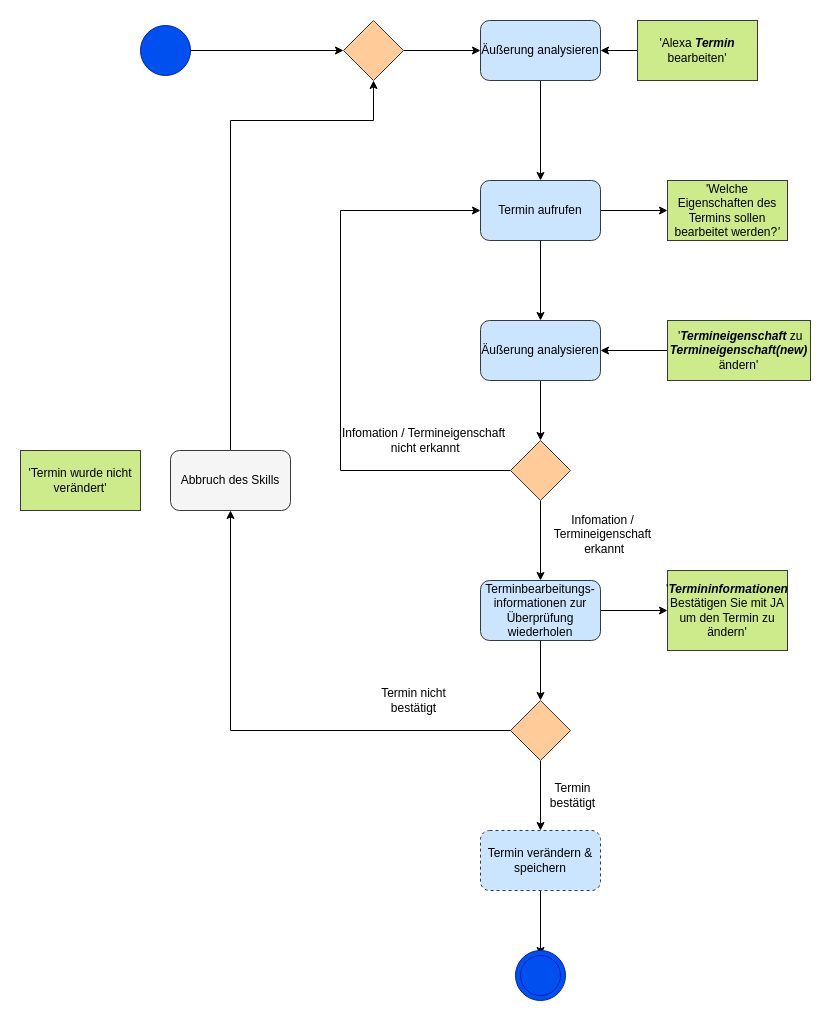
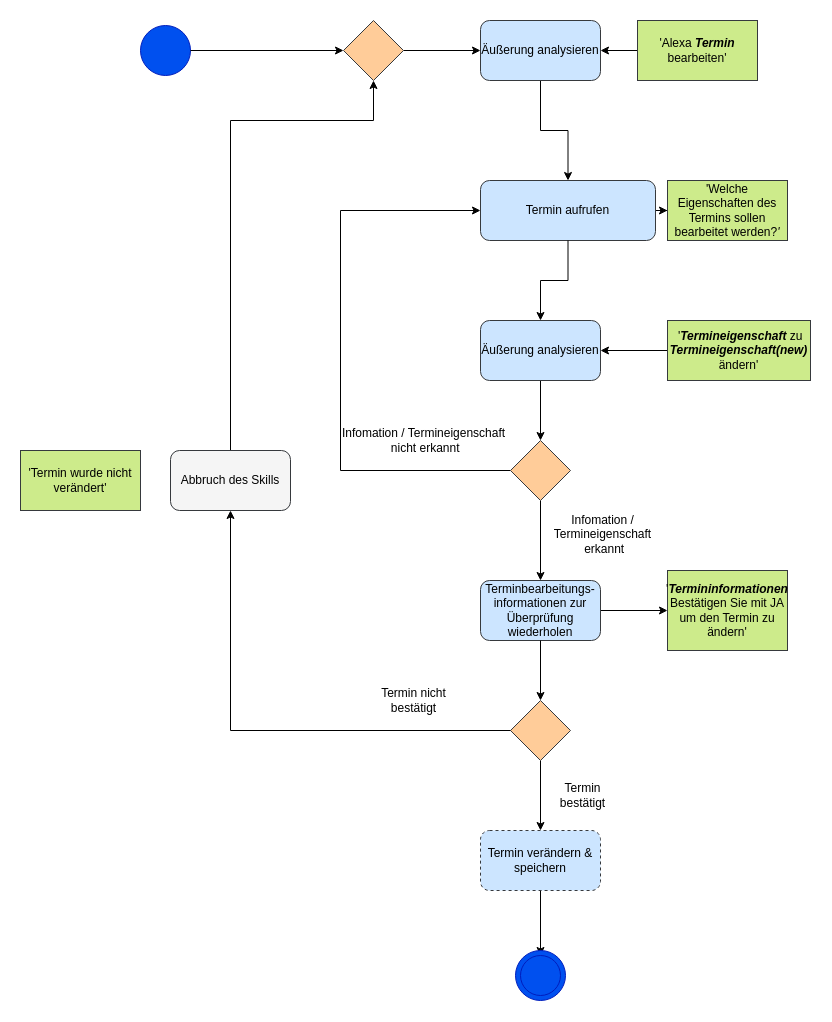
node "Termin aufrufen": size 120x60 -> 175x60
node "Termin bestätigt": moved (573, 796) -> (583, 796)
